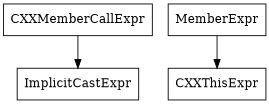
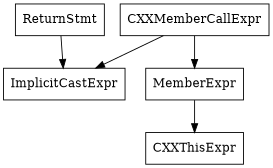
node "ReturnStmt": added
edge "CXXMemberCallExpr" -> "MemberExpr": added
